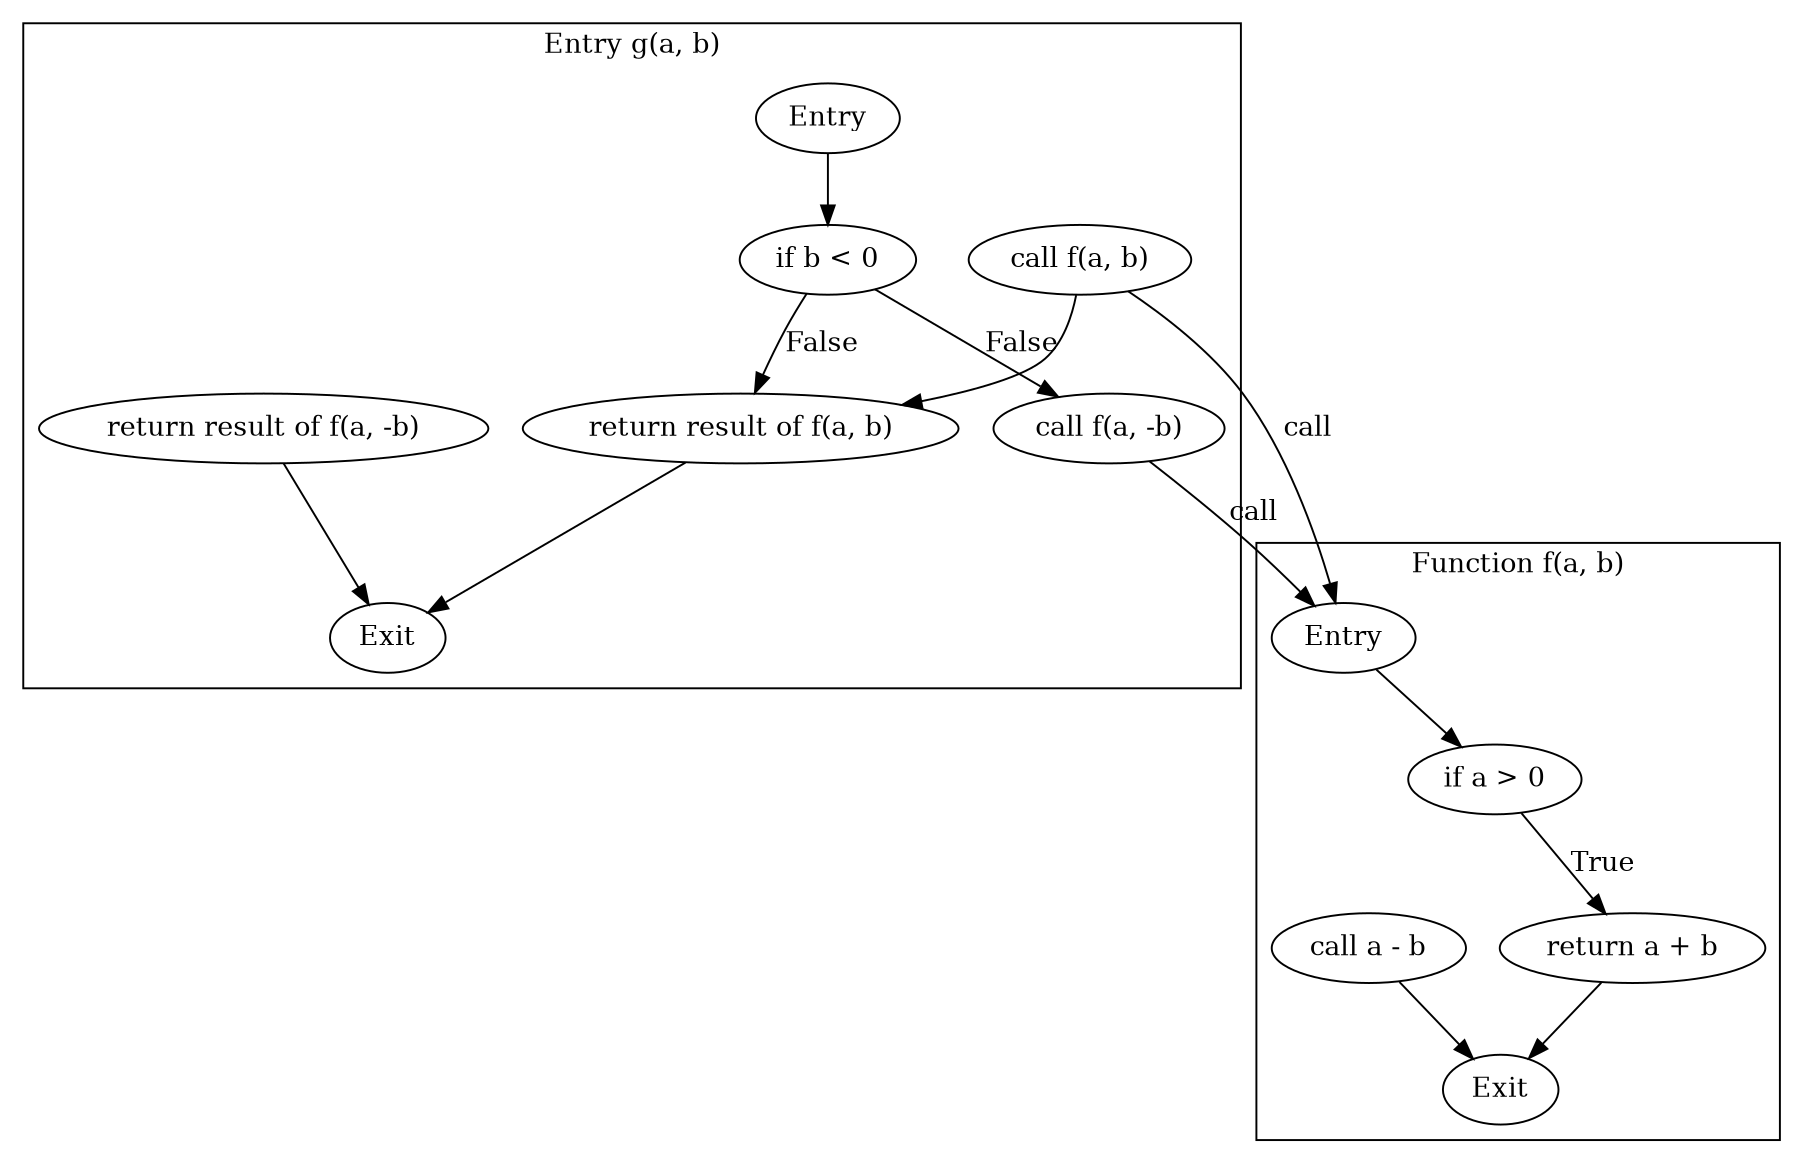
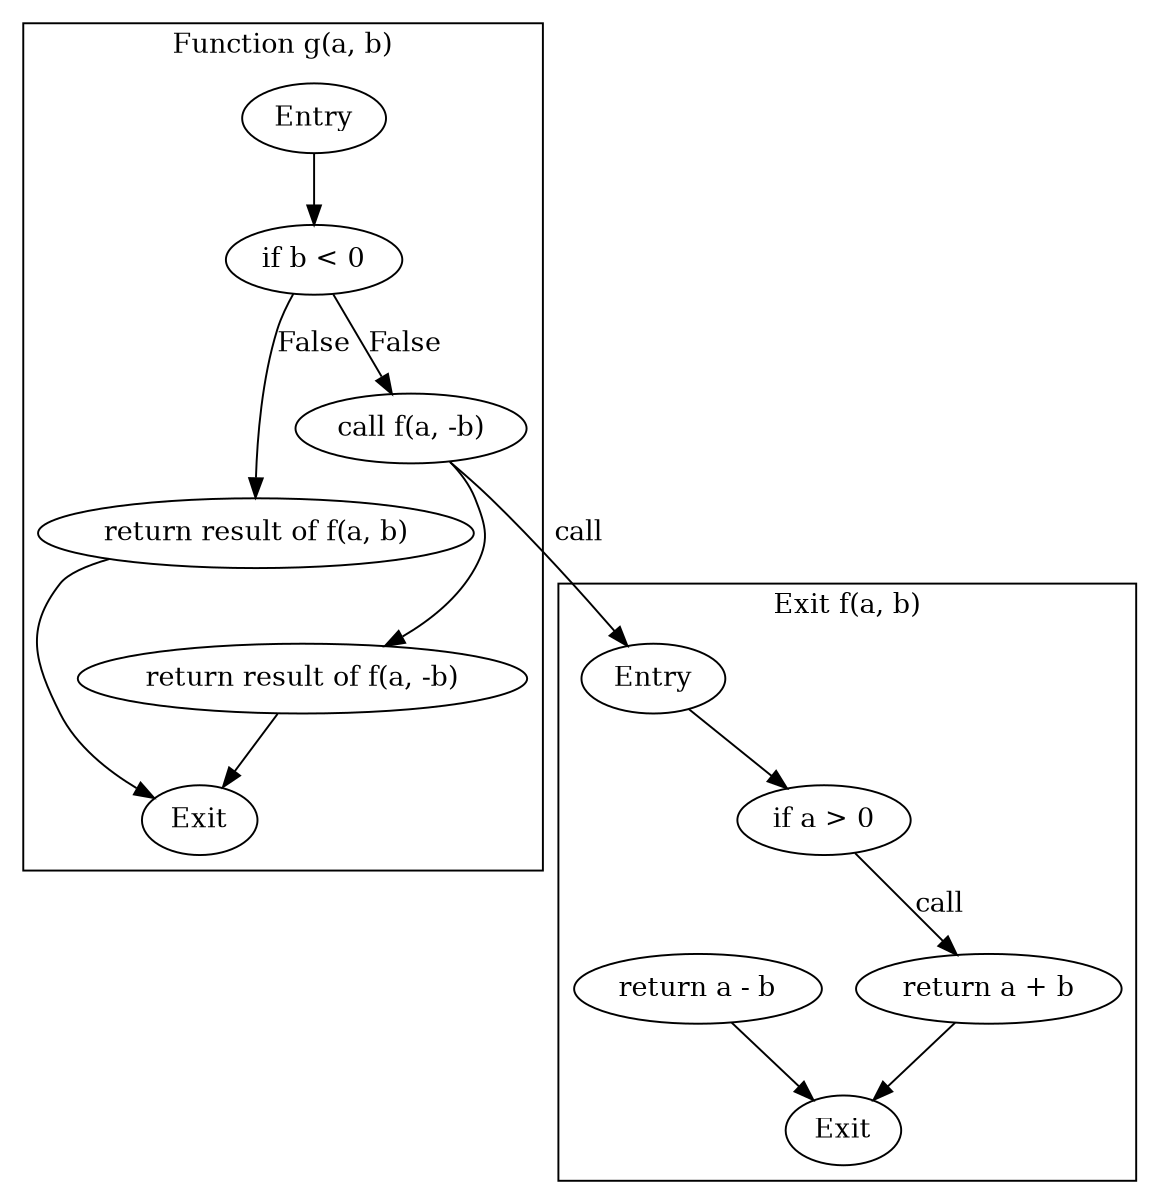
cluster "Entry g(a, b)": label "Entry g(a, b)" -> "Function g(a, b)"
node "call f(a, b)": removed
edge "call f(a, -b)" -> "return result of f(a, -b)": added
cluster "Function f(a, b)": label "Function f(a, b)" -> "Exit f(a, b)"
edge "if a > 0" -> "return a + b": label "True" -> "call"
node "call a - b": label "call a - b" -> "return a - b"
